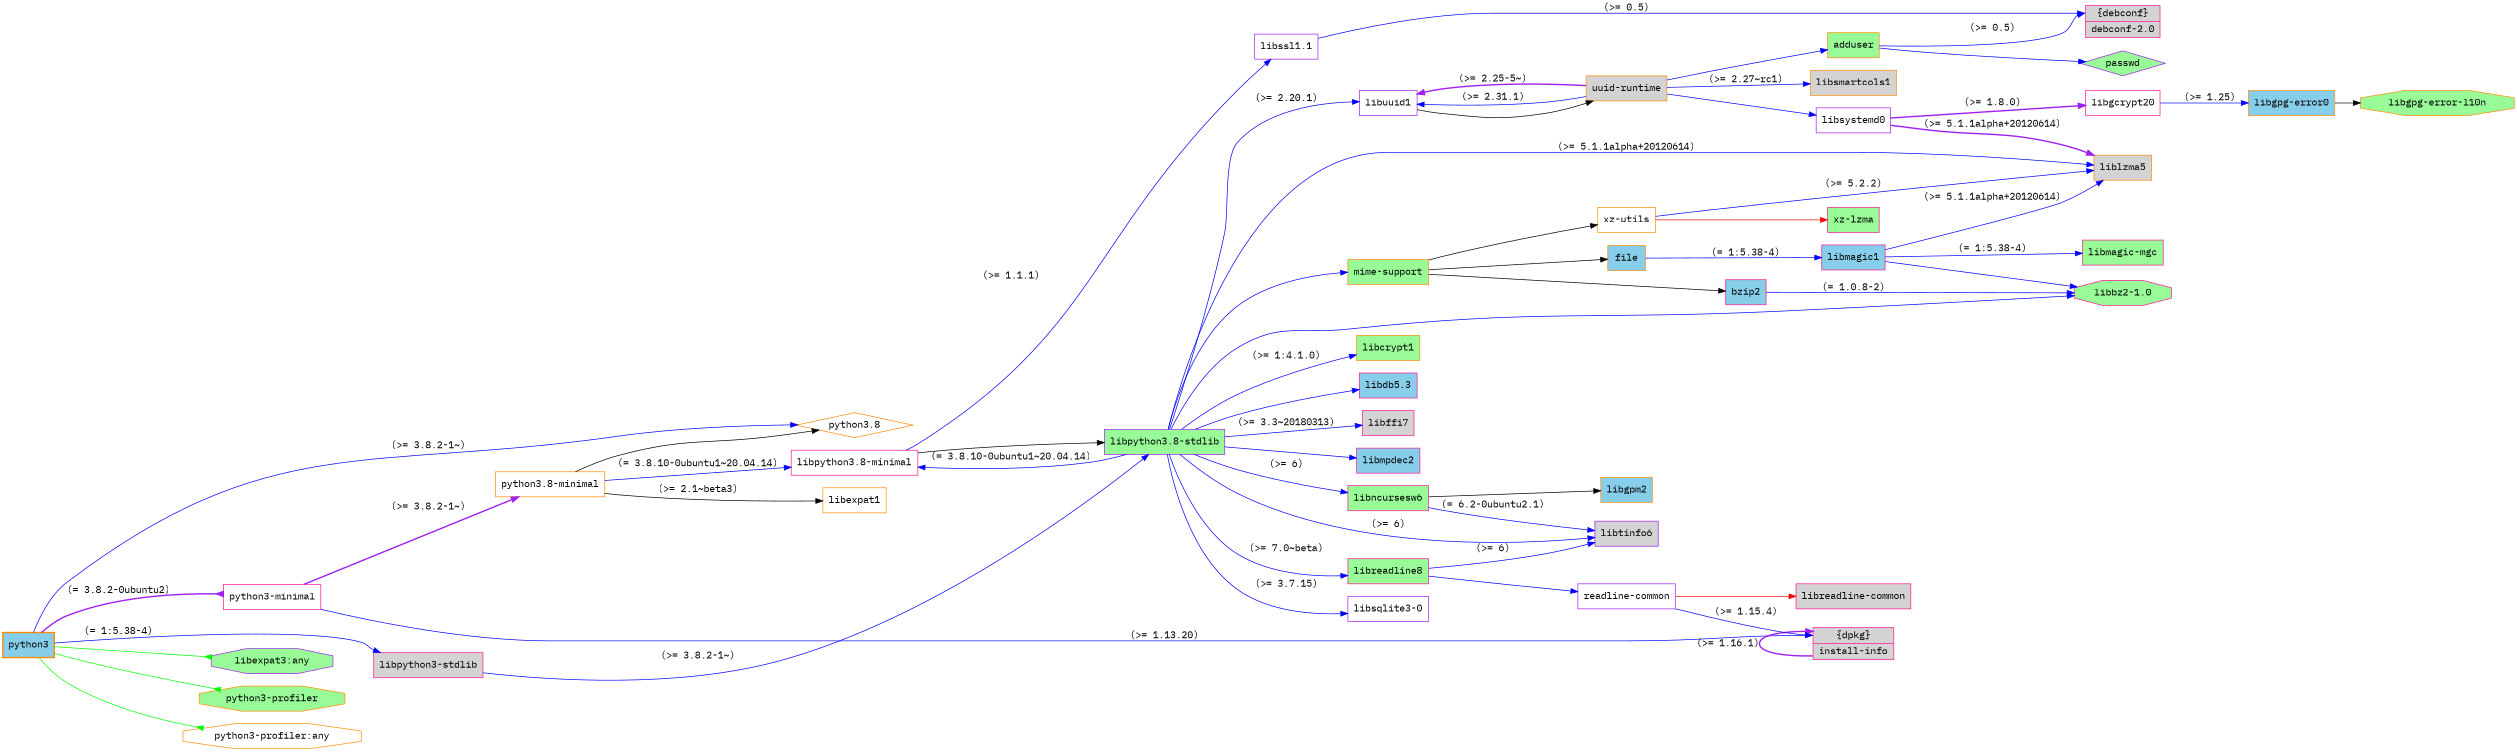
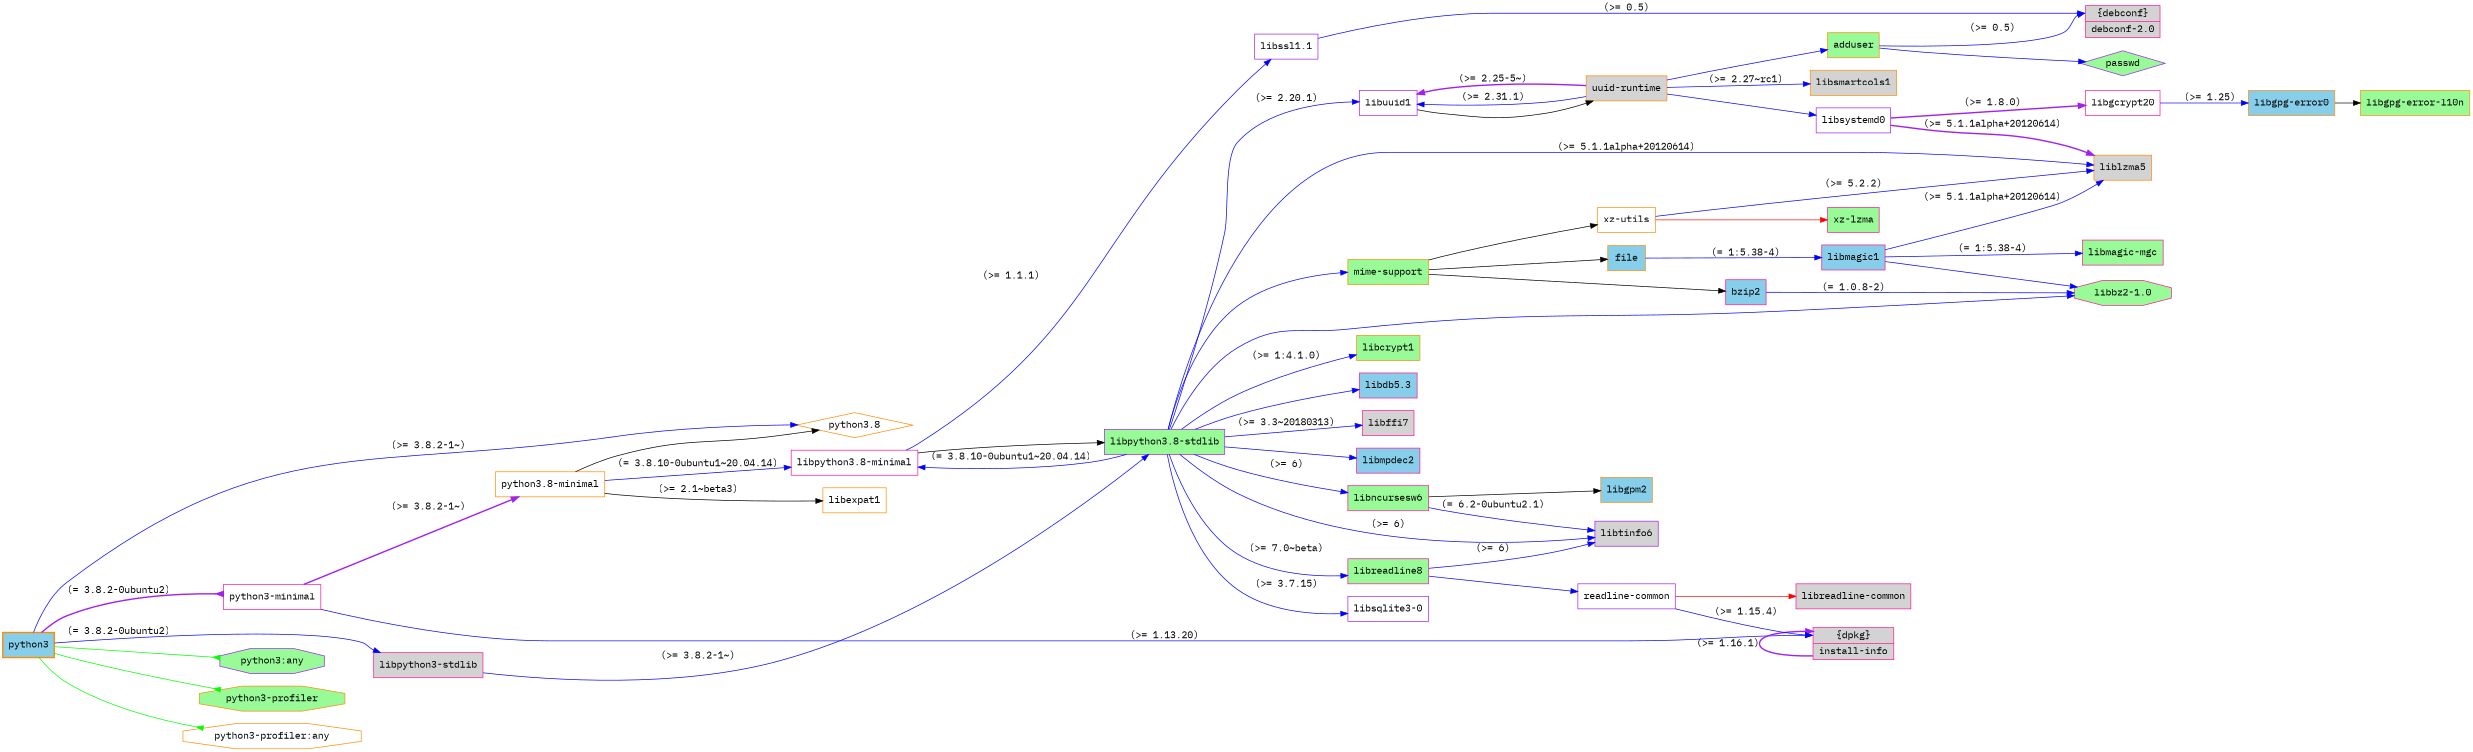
node "libgpg-error-l10n": shape octagon -> box
edge "python3" -> "libpython3-stdlib": label "(= 1:5.38-4)" -> "(= 3.8.2-0ubuntu2)"
node "libexpat3:any": label "libexpat3:any" -> "python3:any"
